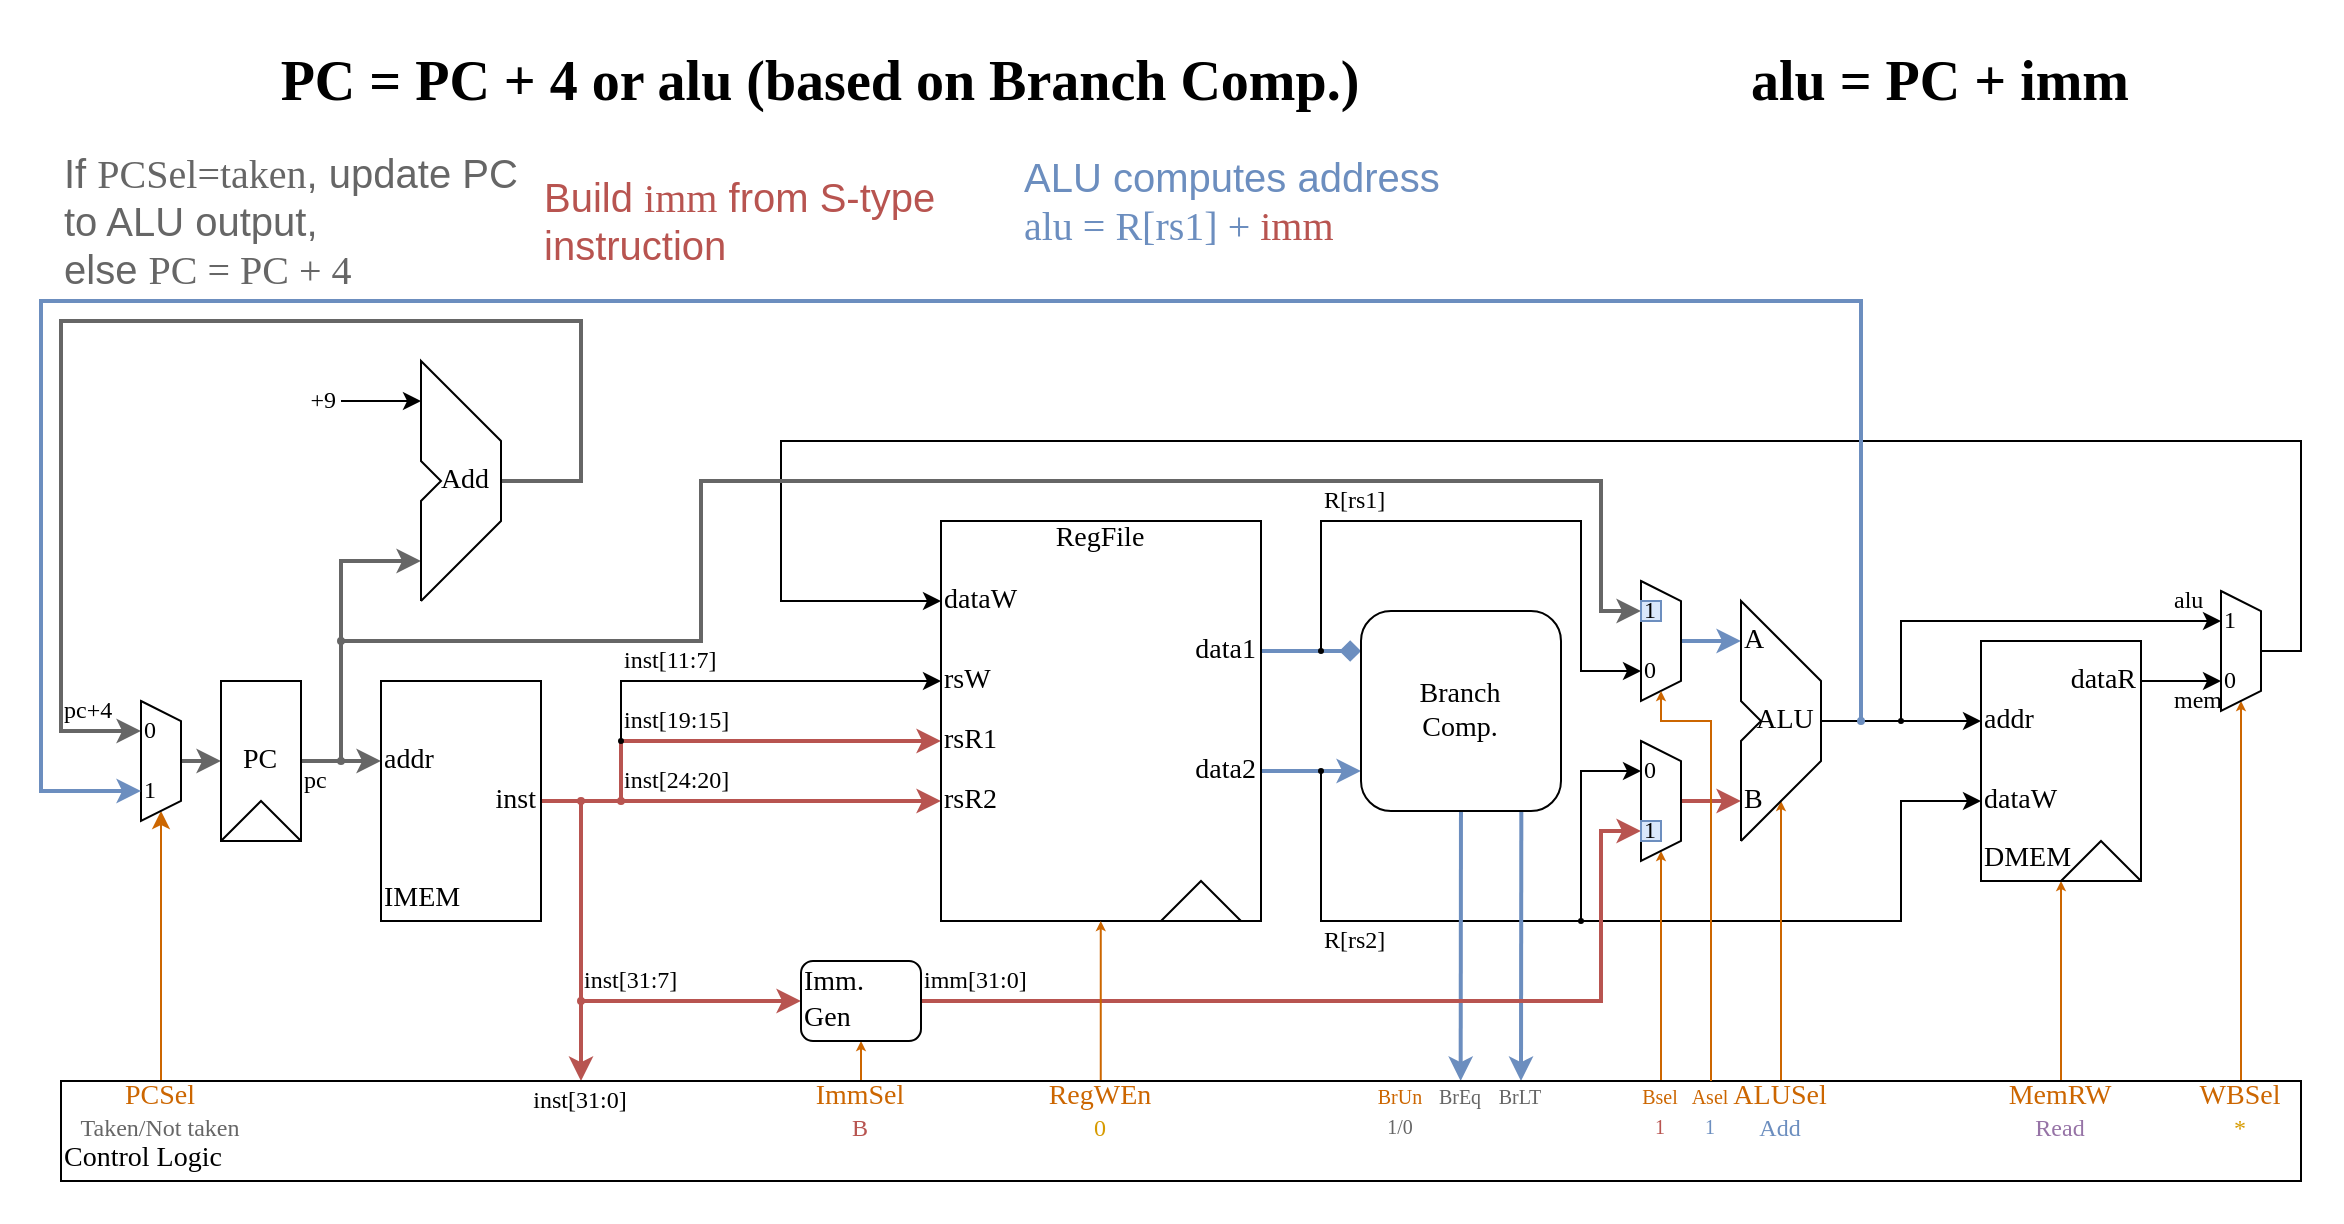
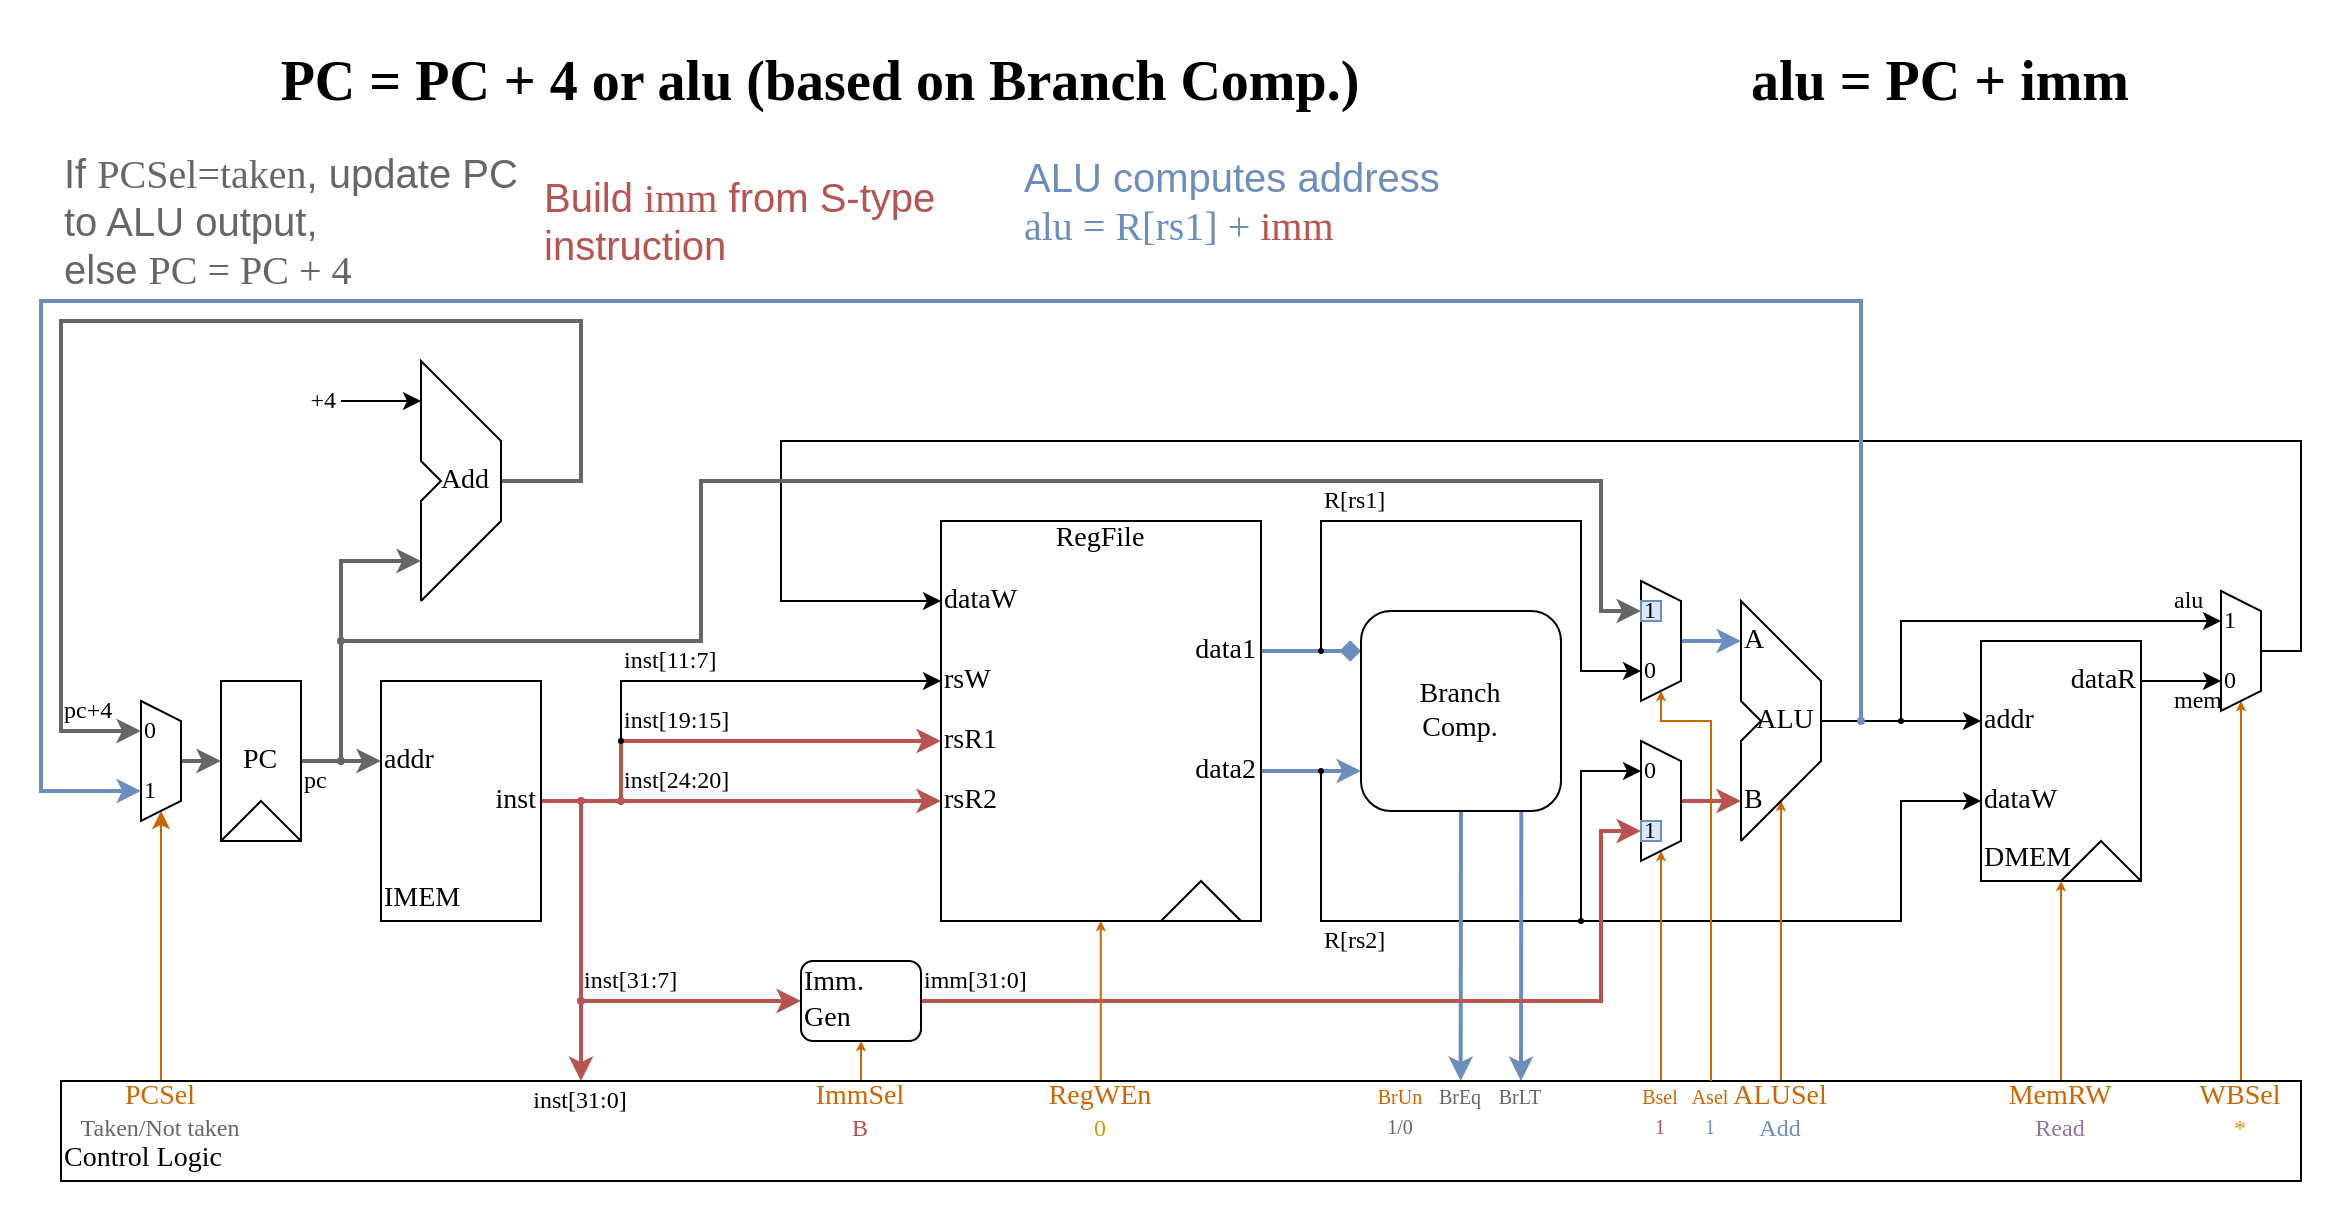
node "+9": label "+9" -> "+4"
